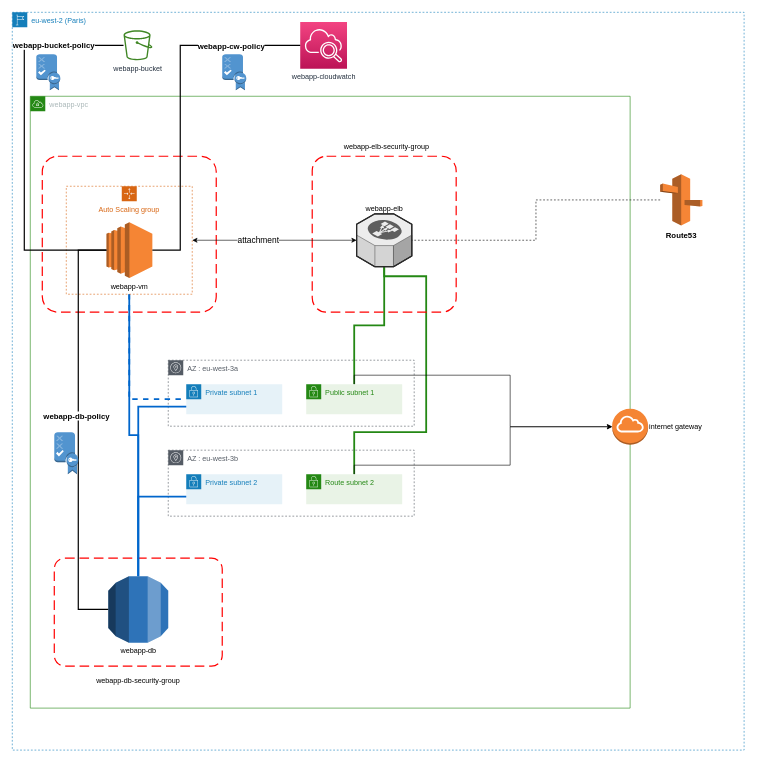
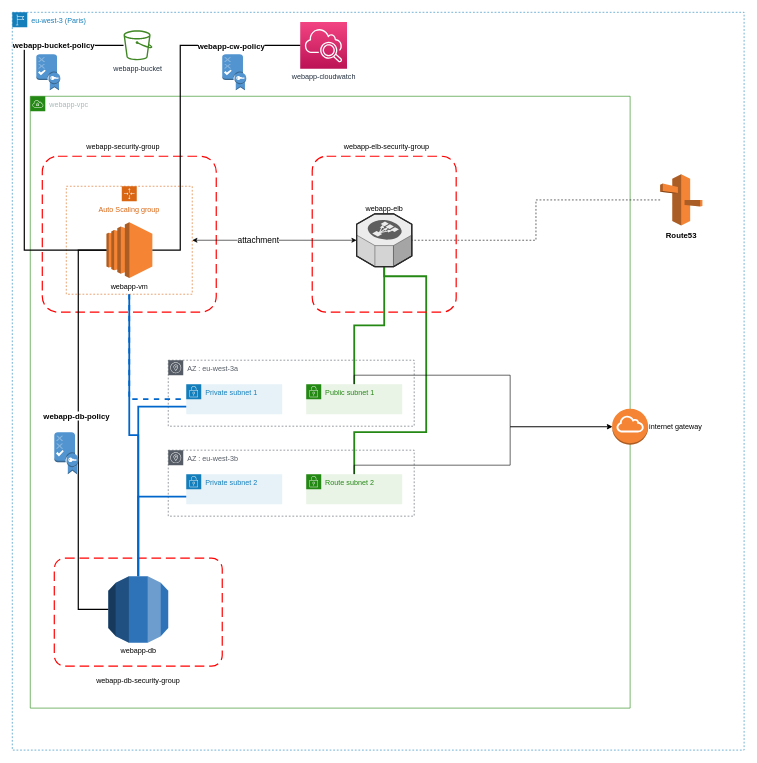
node "eu-west-2 (Paris)": label "eu-west-2 (Paris)" -> "eu-west-3 (Paris)"
node "webapp-security-group": added
